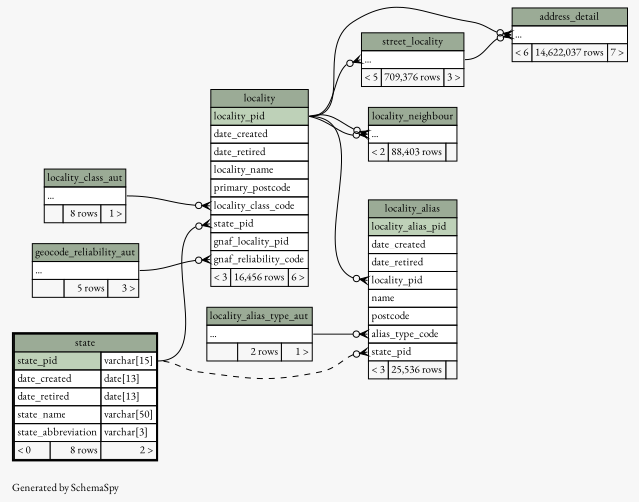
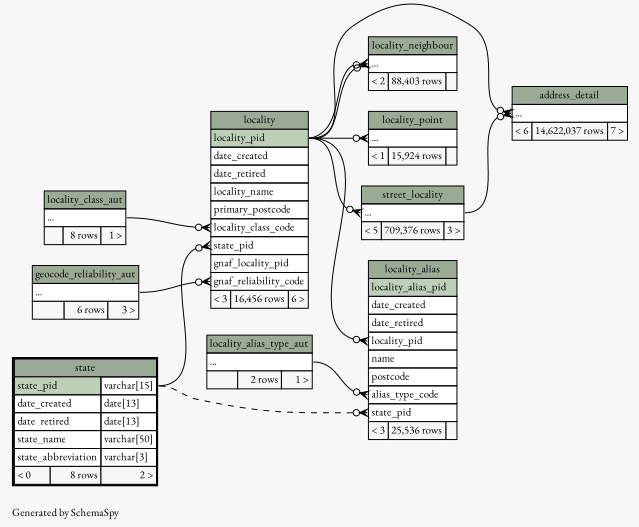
node "locality_point": added
node "geocode_reliability_aut": text "5 rows" -> "6 rows"
